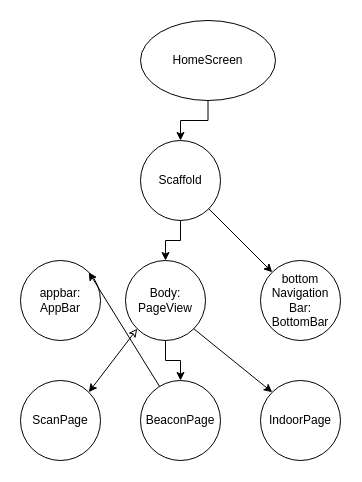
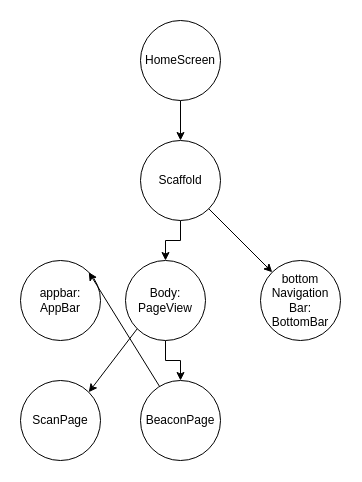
node "HomeScreen": size 135x80 -> 80x80
edge "Body: PageView" -- "ScanPage": arrowhead classic -> none
edge "Body: PageView" -> "IndoorPage": removed
node "IndoorPage": removed
